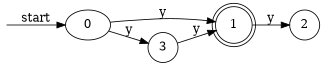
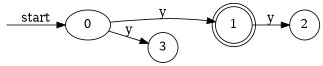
edge "3" -> "1": removed, label "y"
